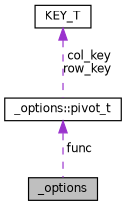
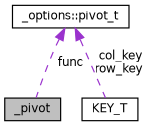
edge "_options::pivot_t" -> "KEY_T": reversed
node "_options": label "_options" -> "_pivot"
